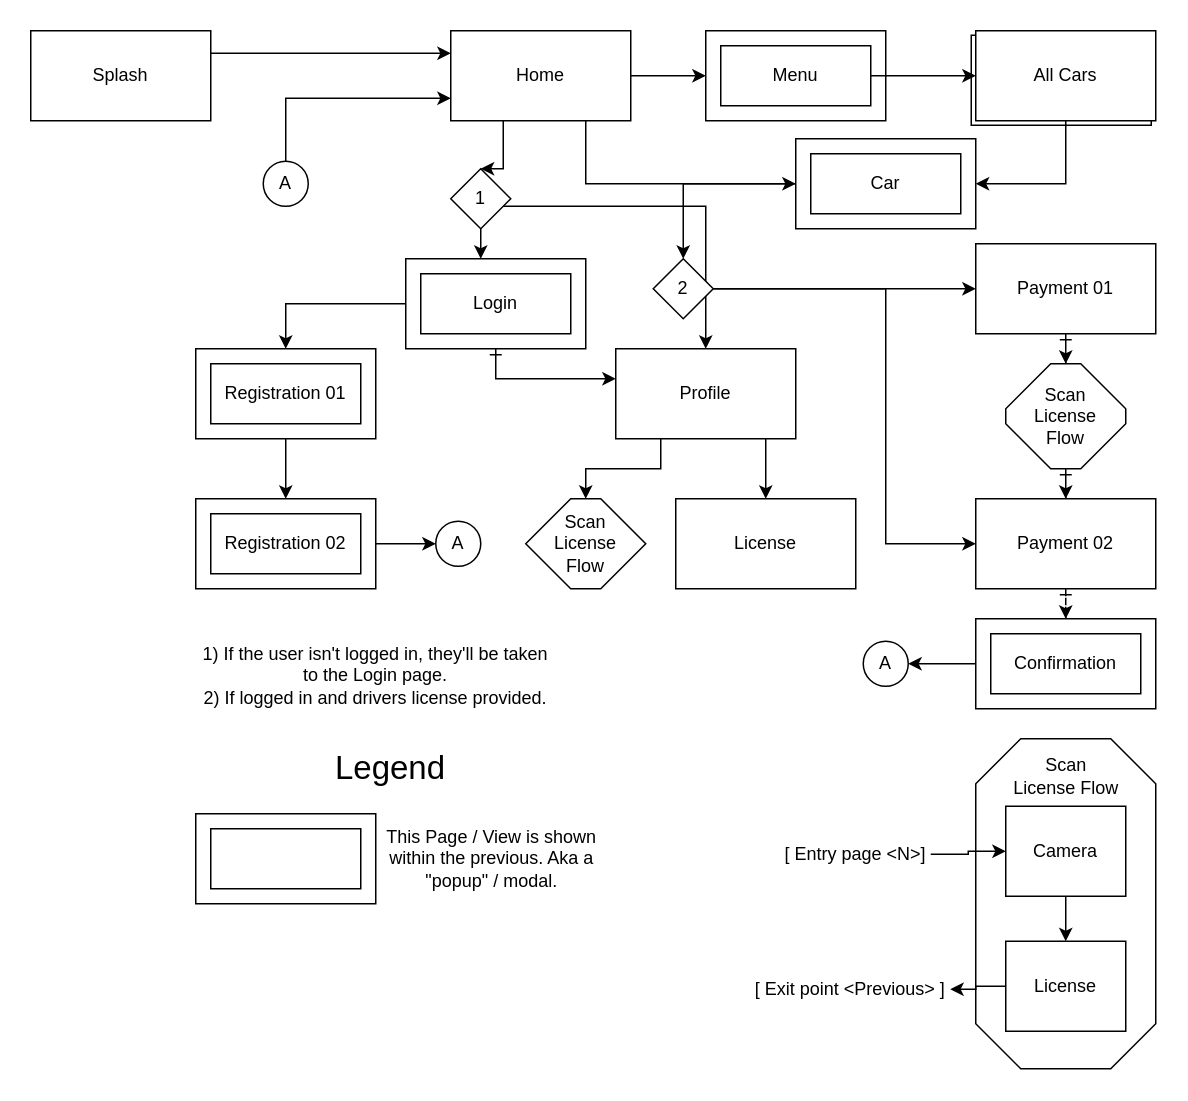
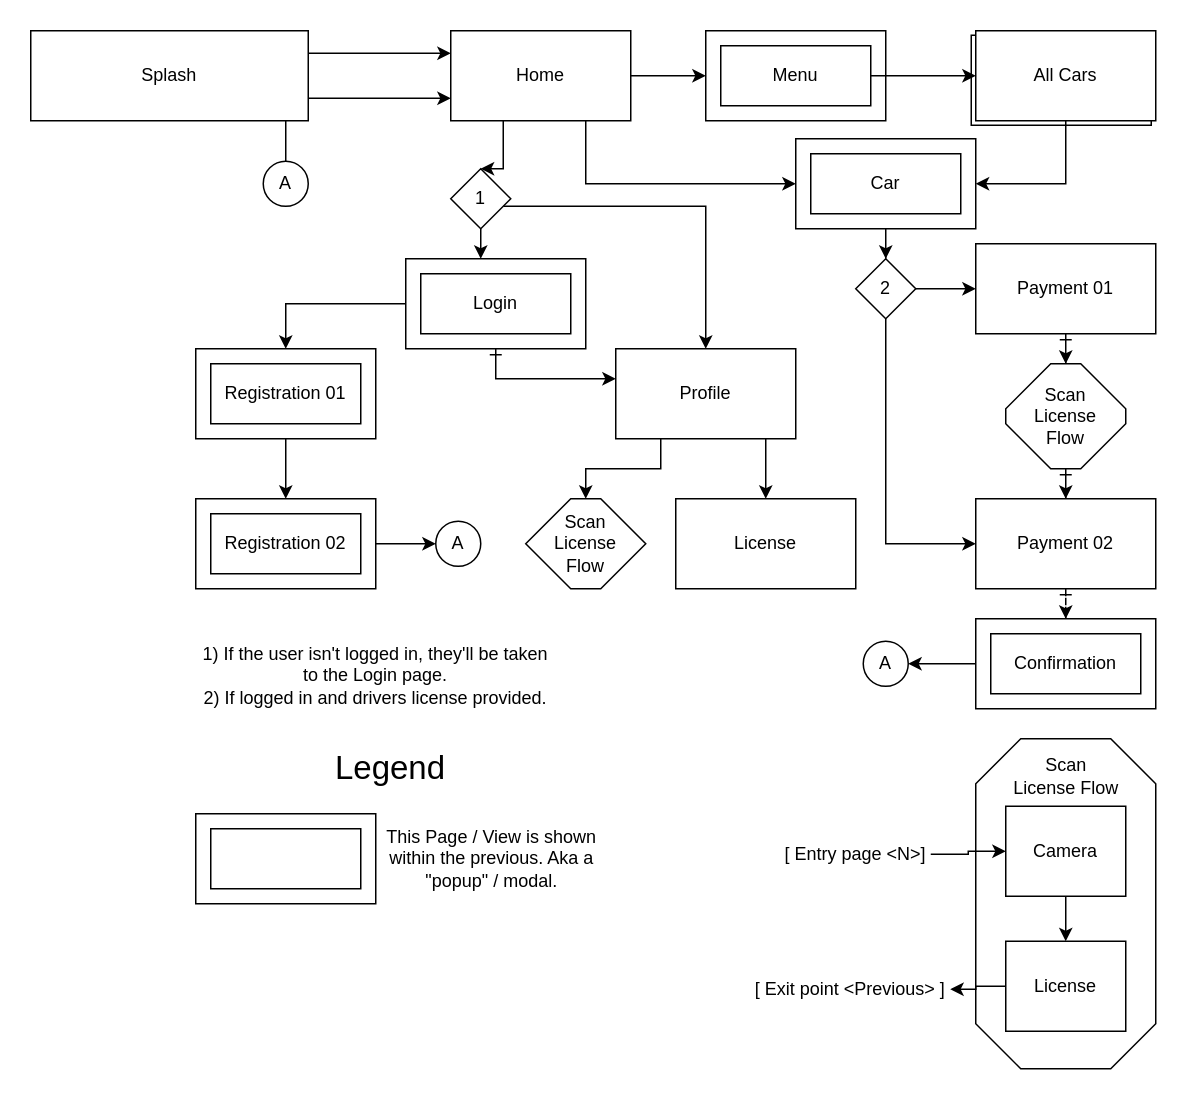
node "Splash": size 180x90 -> 278x90
node "2": moved (683, 289) -> (886, 289)
